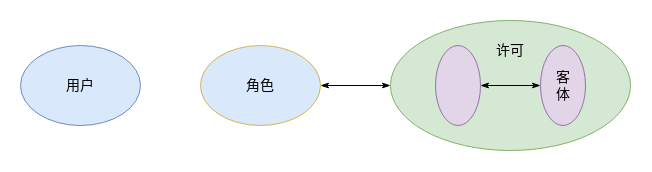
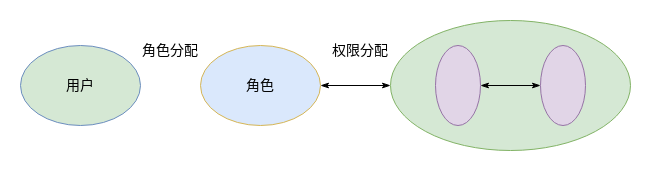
node "角色分配": added
node "权限分配": added
node "许可": removed
node "用户": fillcolor #dae8fc -> #d5e8d4
node "客体": removed
